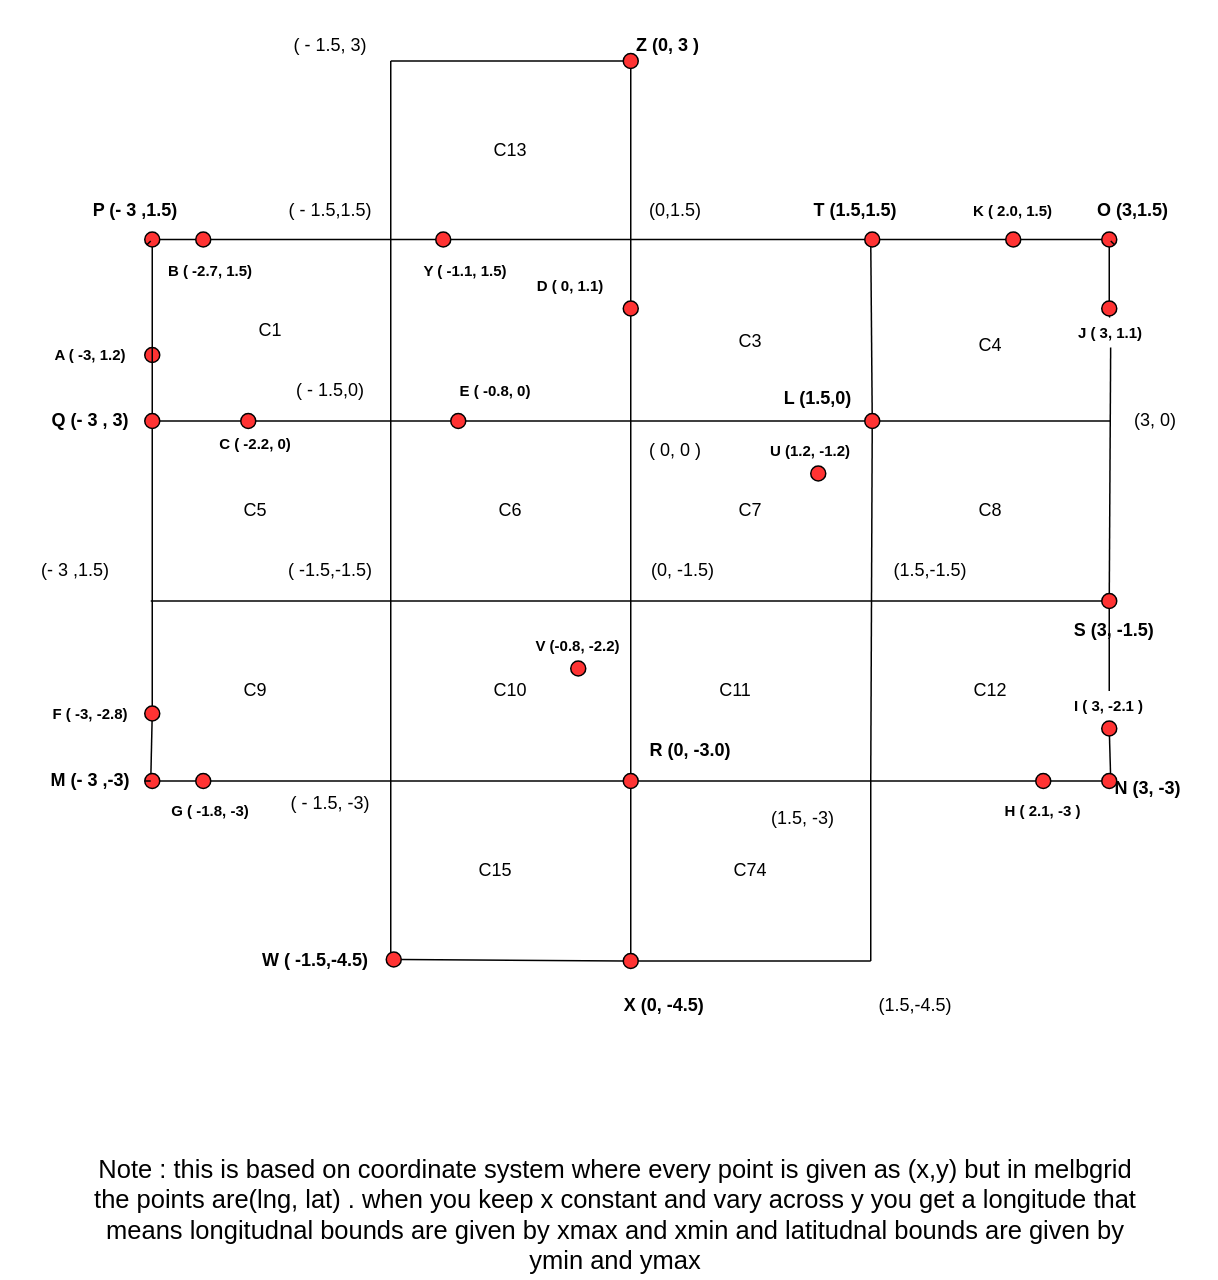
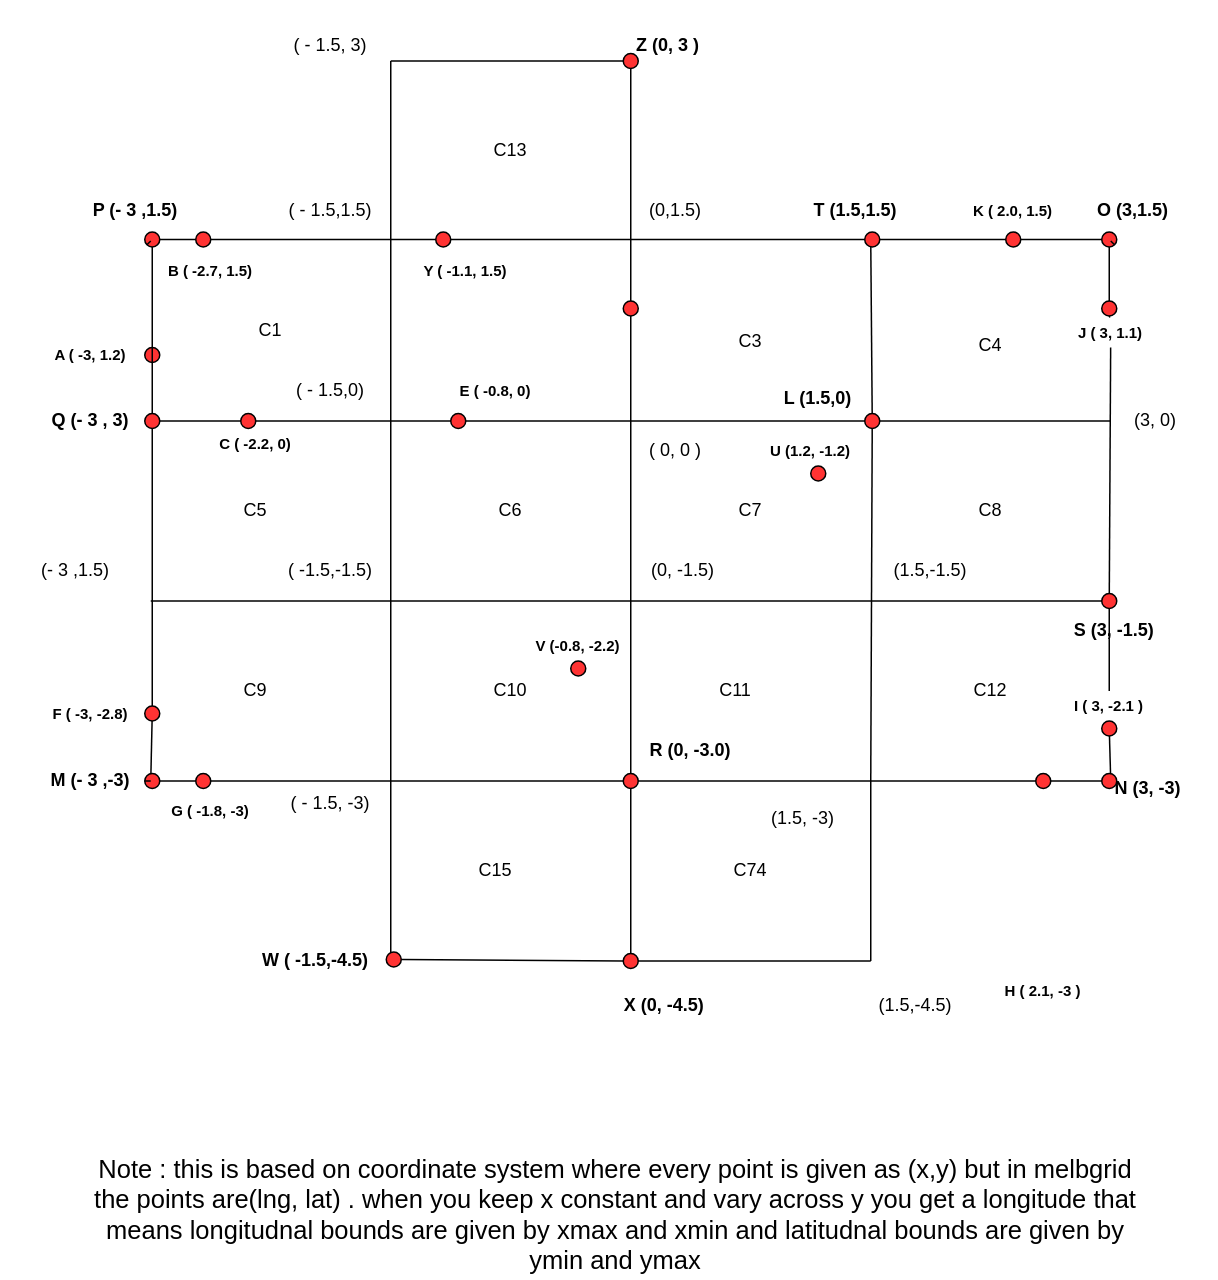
node "D ( 0, 1.1)": removed
node "H ( 2.1, -3 )": moved (1043, 811) -> (1043, 991)
